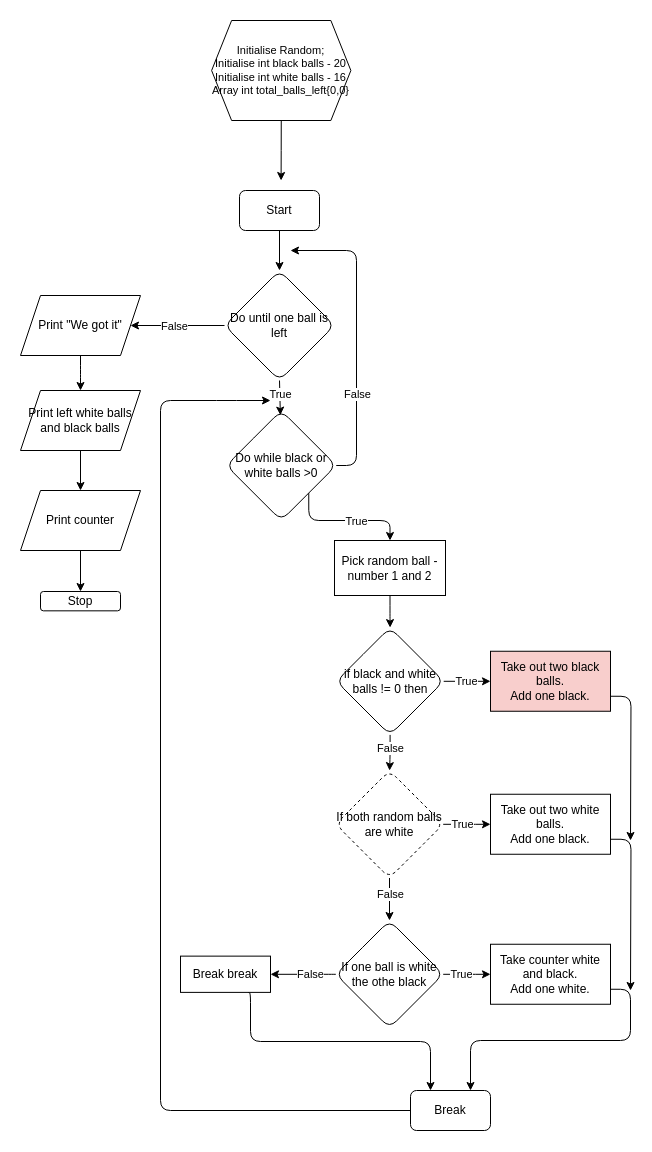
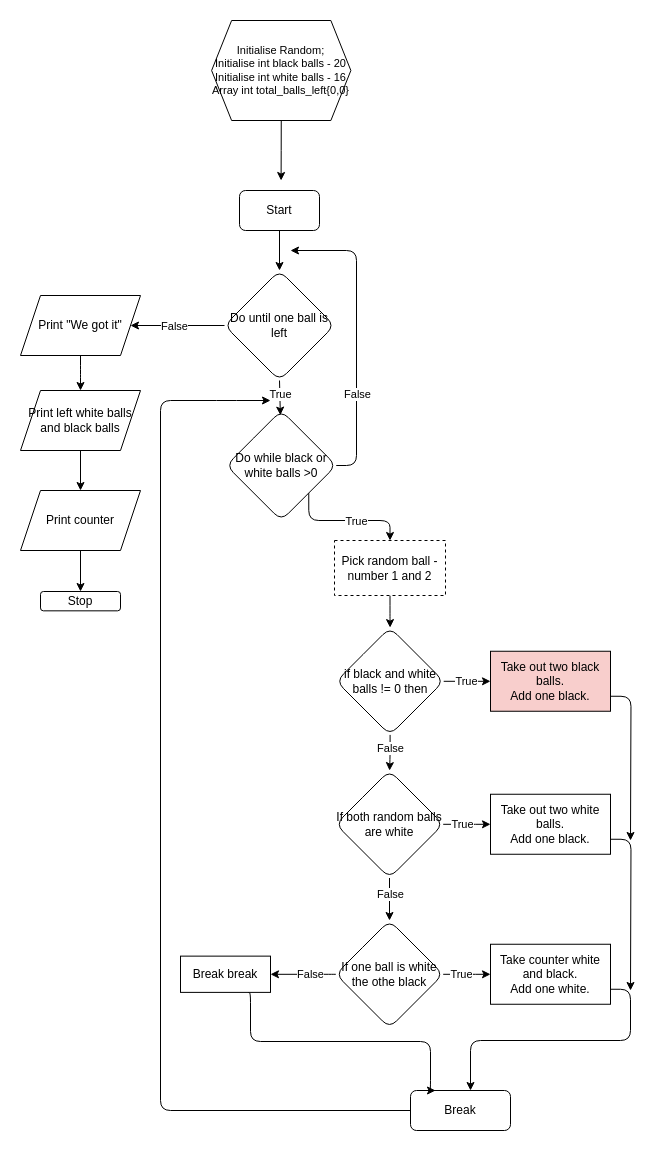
node "Pick random ball - number 1 and 2": style solid -> dashed
node "If both random balls are white": style dashed -> solid
node "Break": size 80x40 -> 100x40
